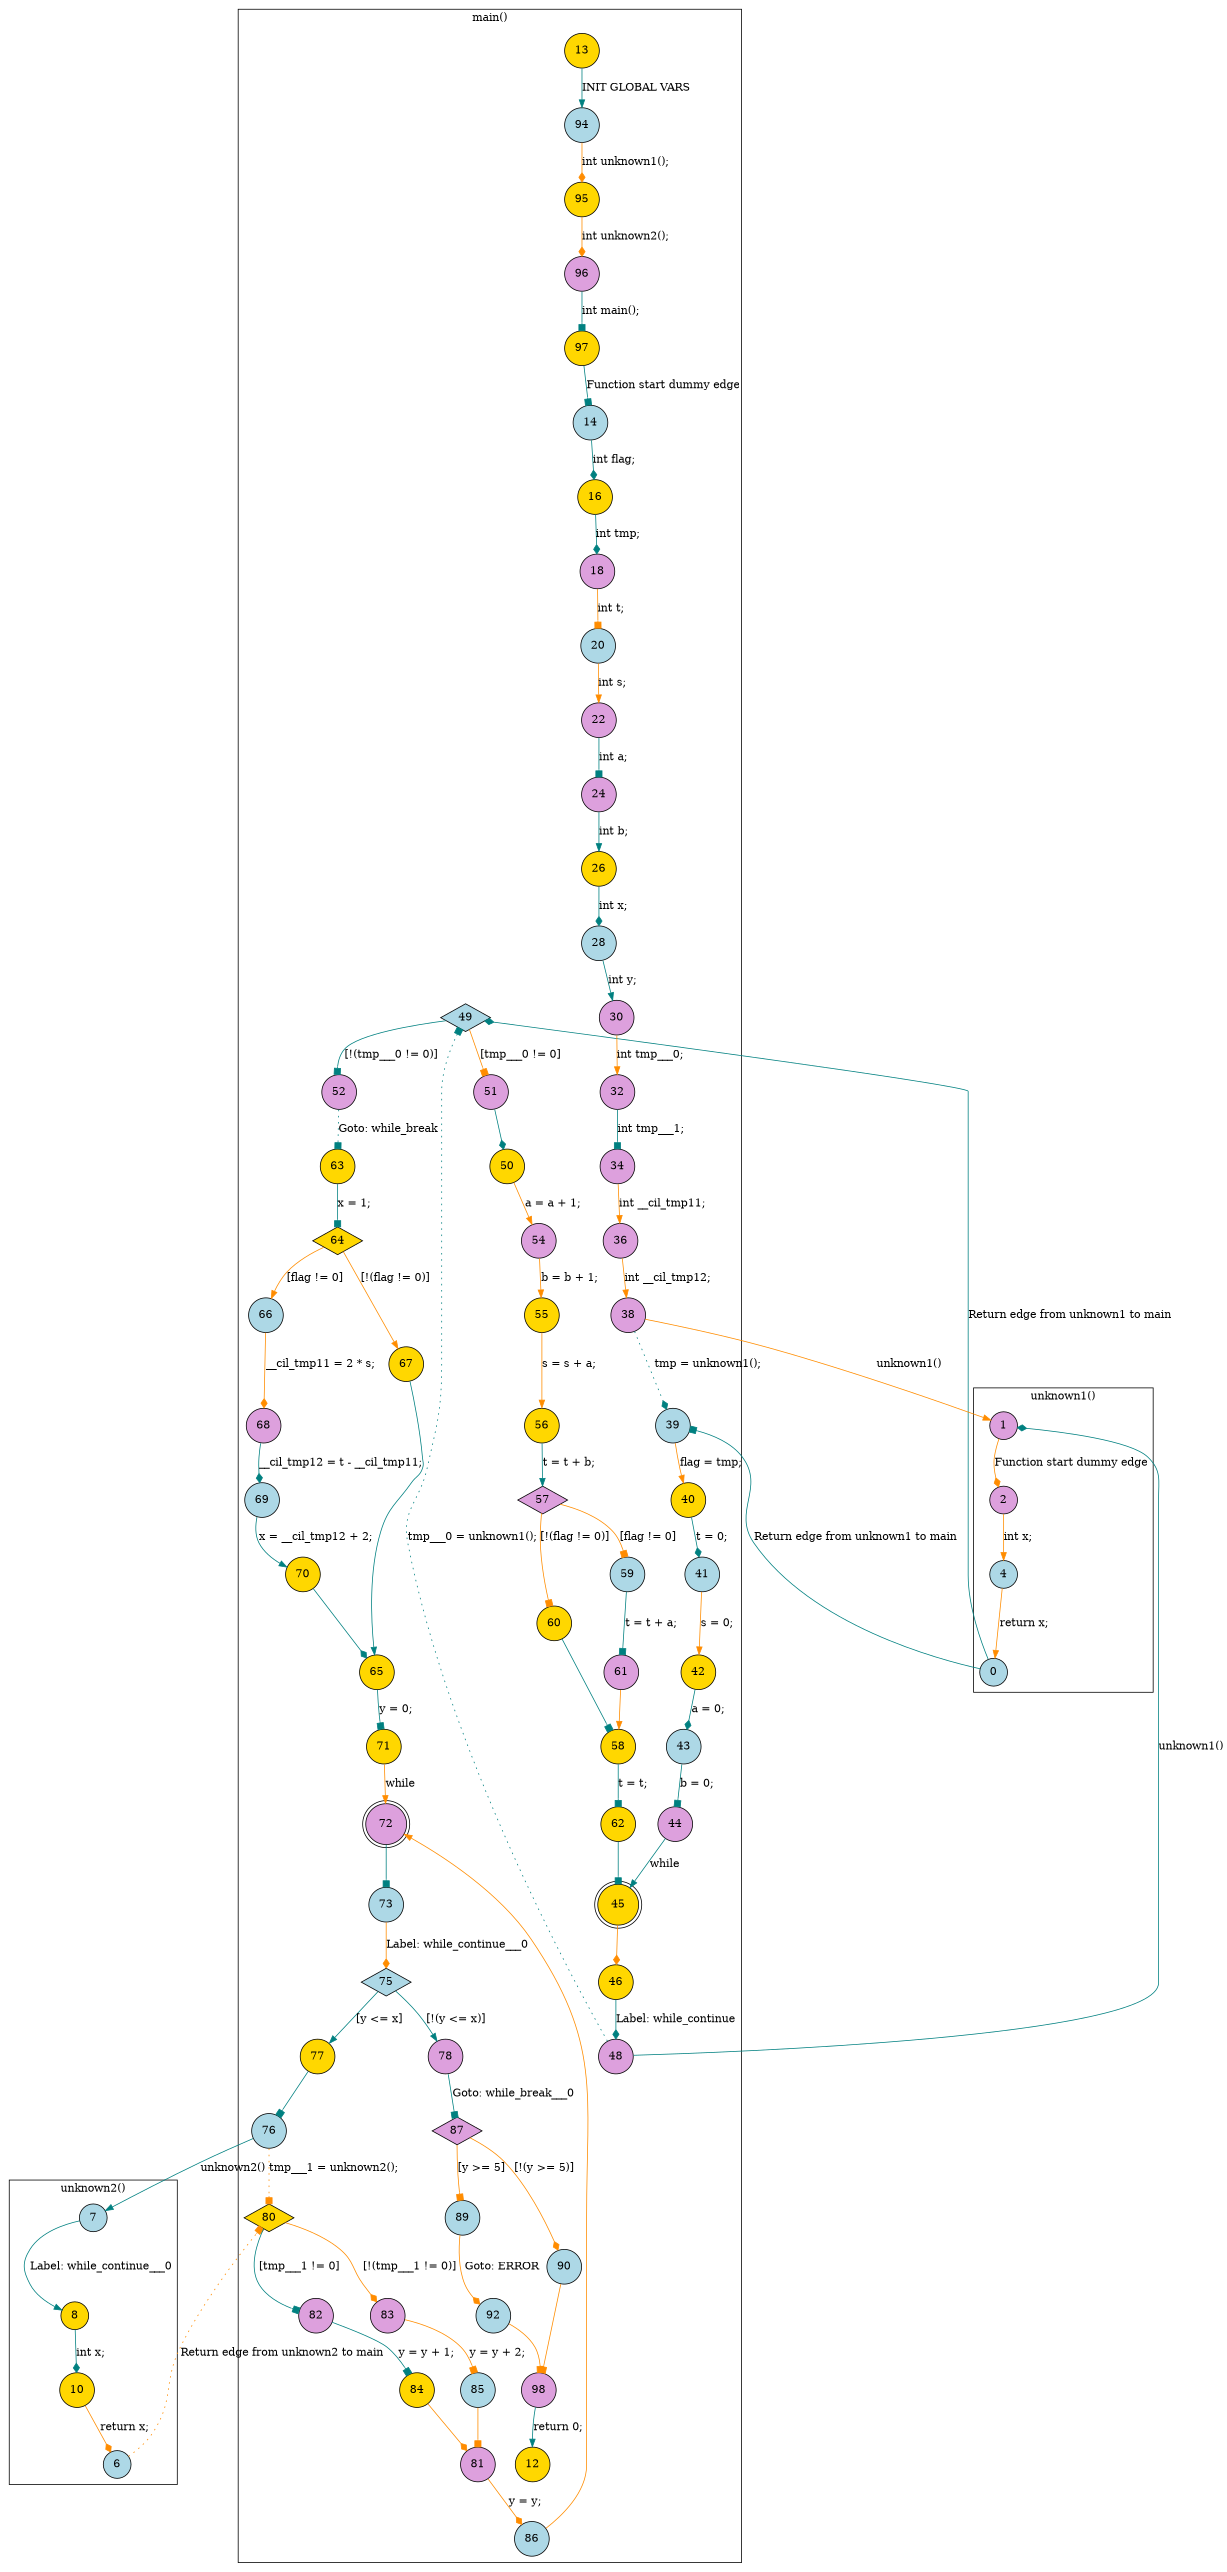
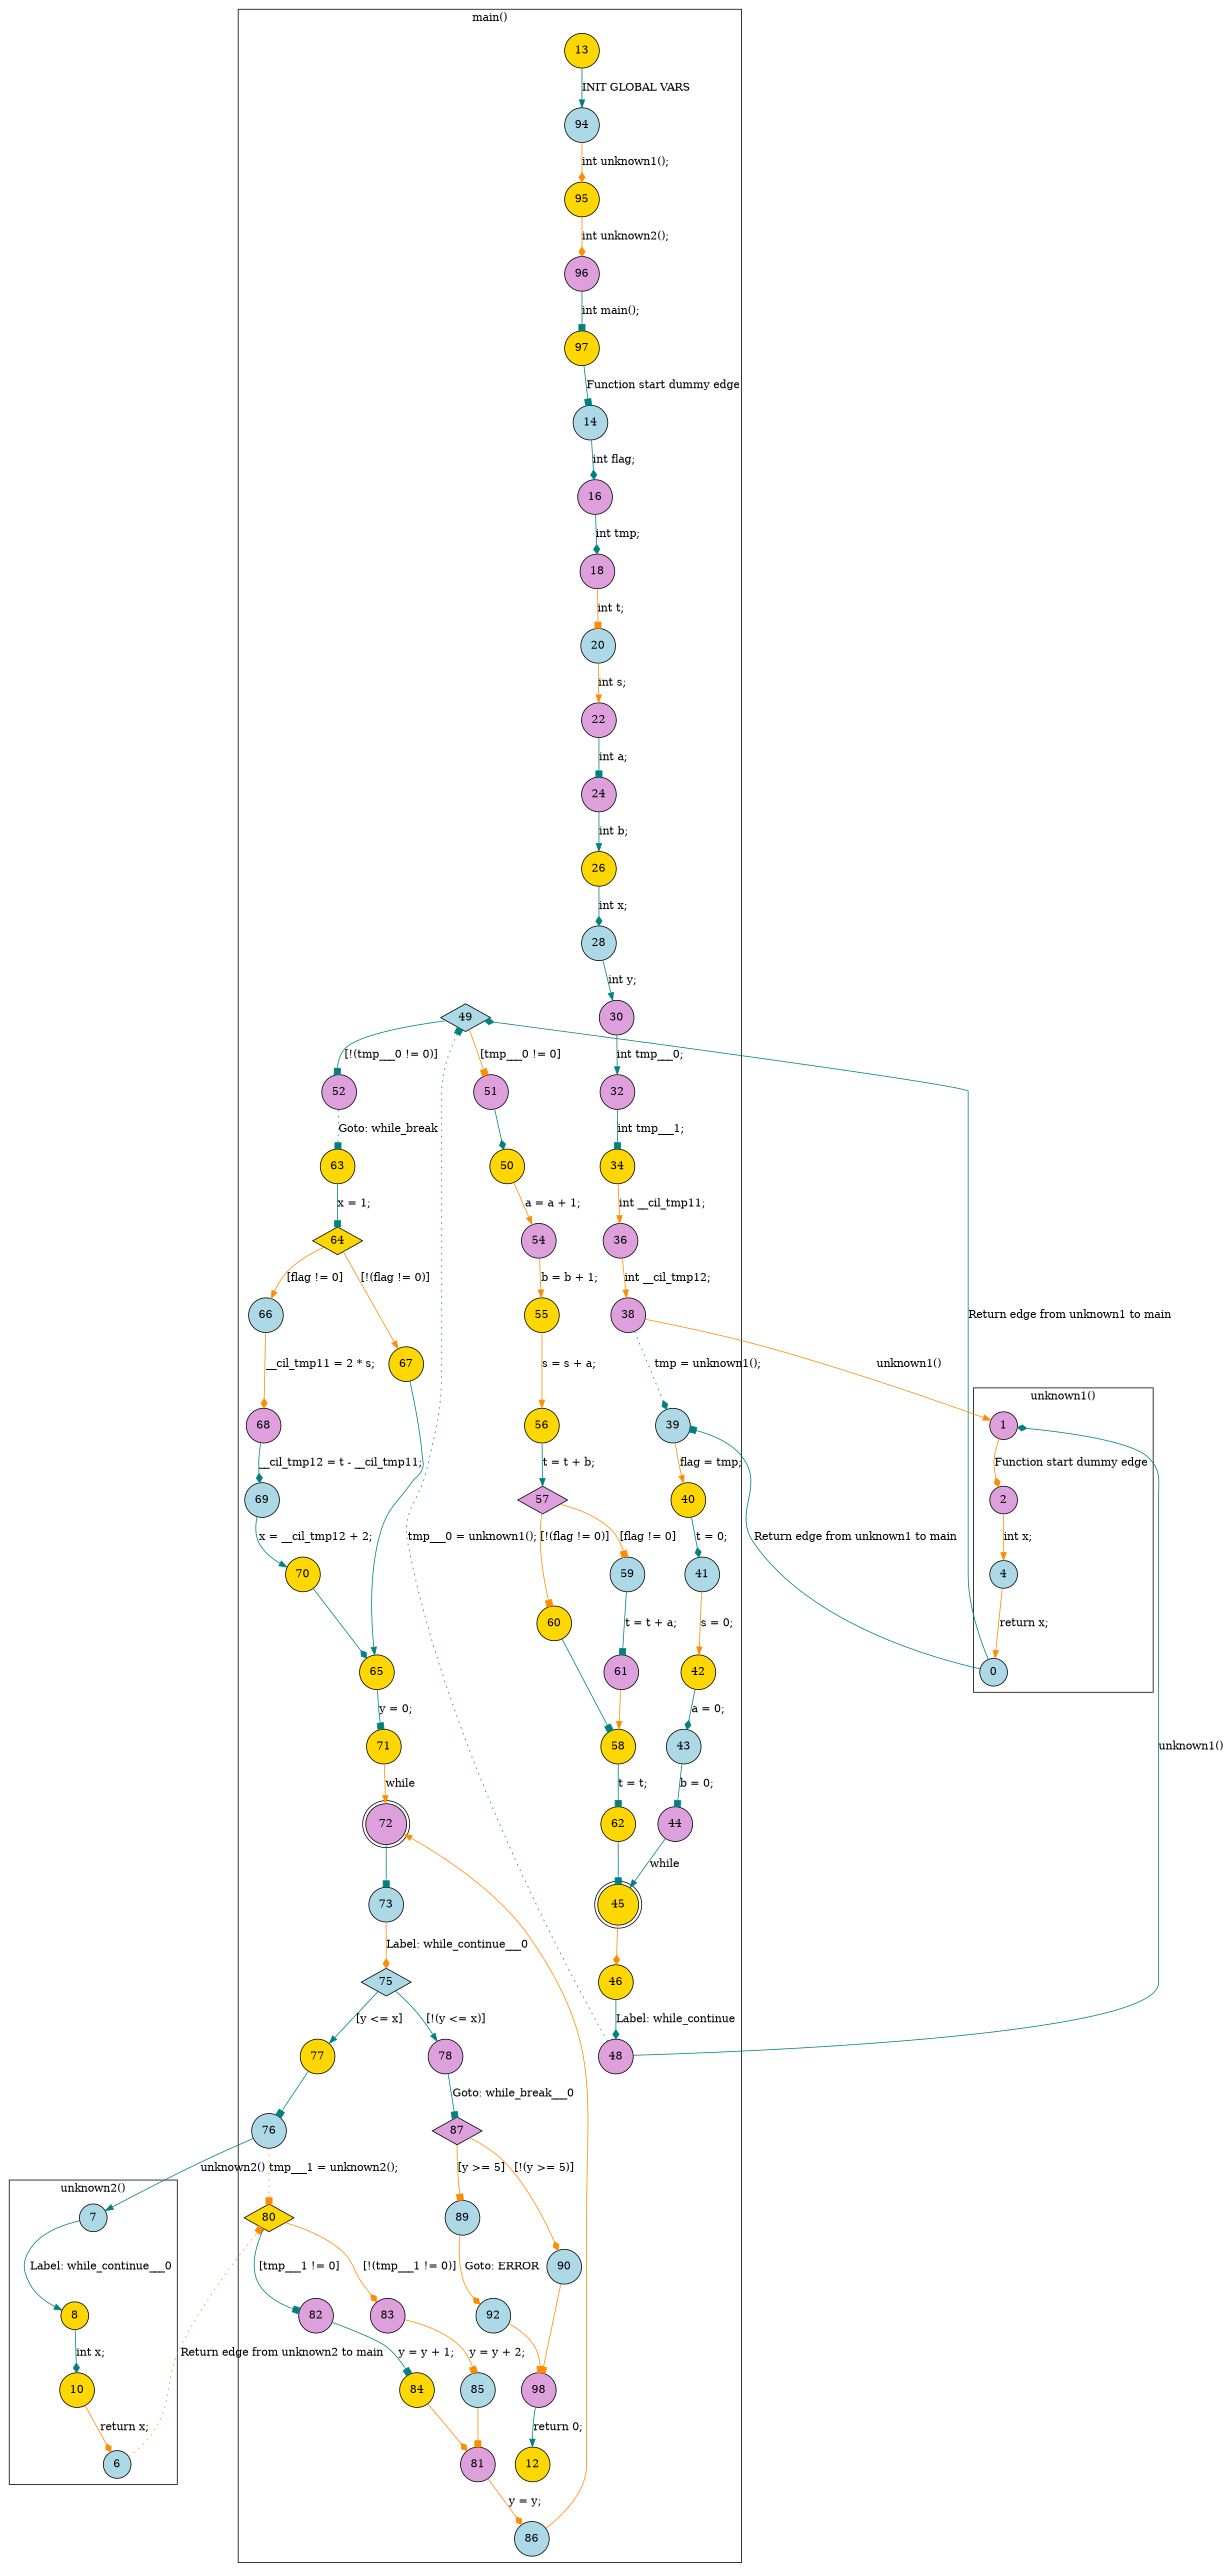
node "16": fillcolor gold -> plum
edge "30" -> "32": color darkorange -> teal
node "34": fillcolor plum -> gold
